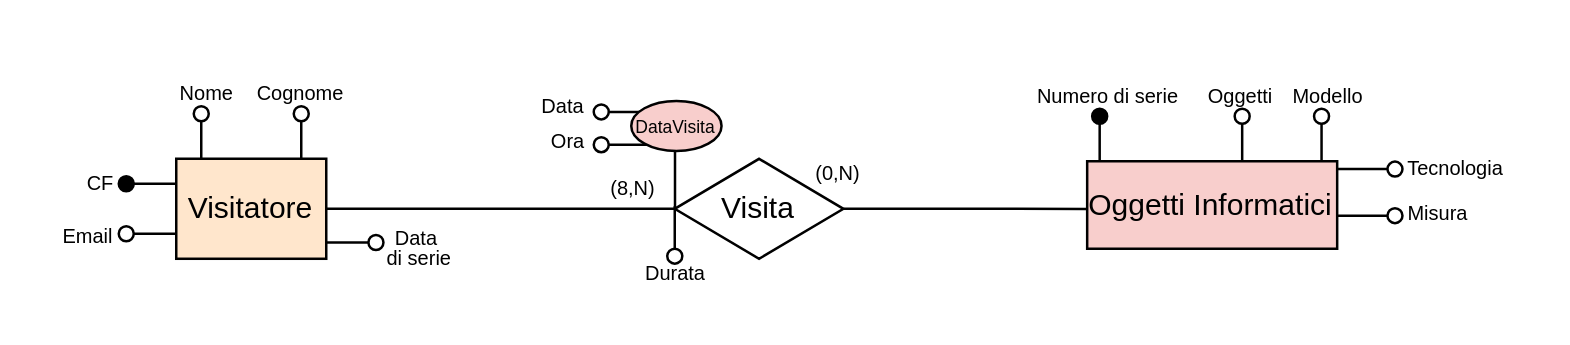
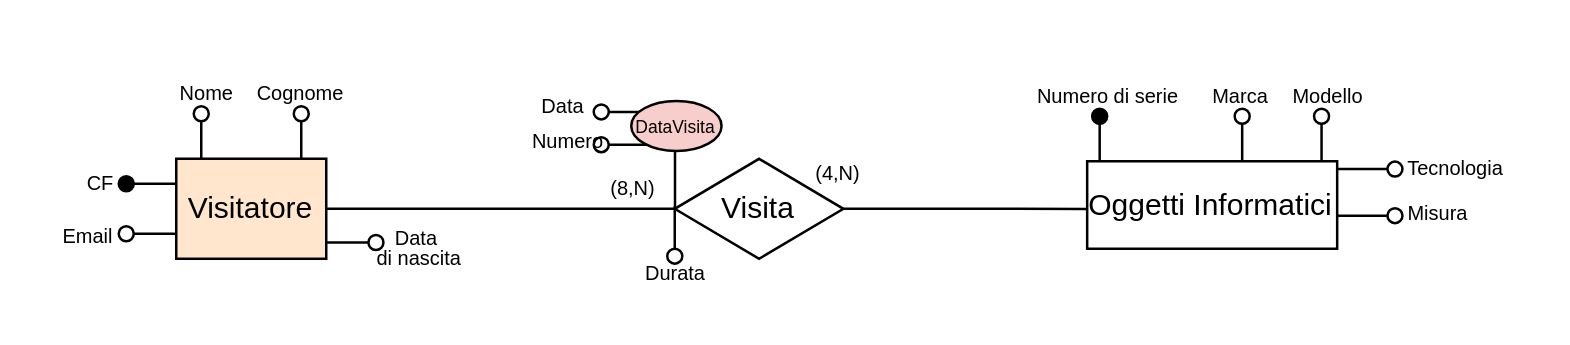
node "Oggetti": label "Oggetti" -> "Marca"
node "Ora": label "Ora" -> "Numero"
node "(0,N)": label "(0,N)" -> "(4,N)"
node "Oggetti Informatici": fillcolor #f8cecc -> #ffffff
node "Data di serie": label "Data di serie" -> "Data di nascita"
